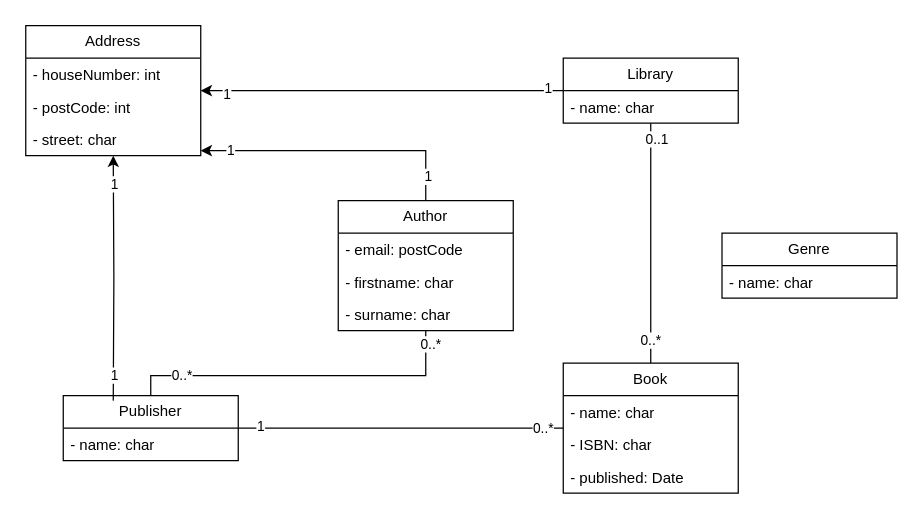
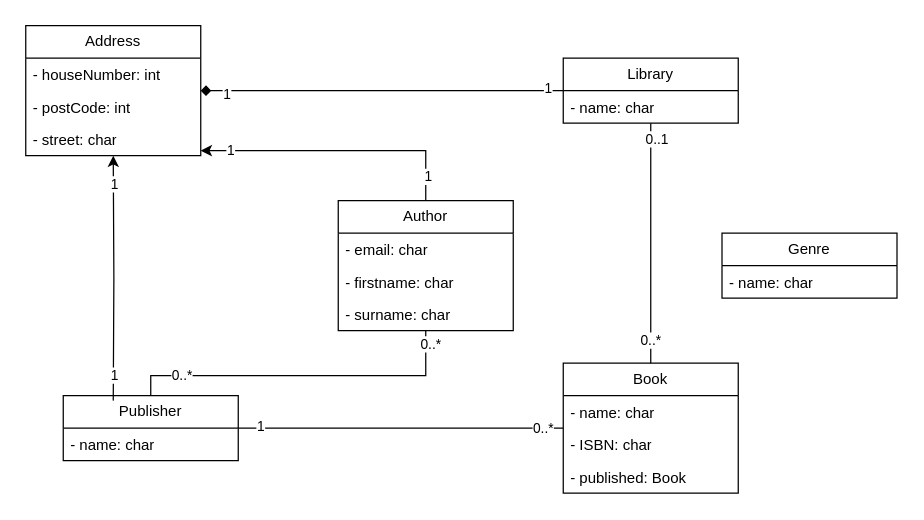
edge "Library" -> "Address": arrowhead classic -> diamond
node "- email: postCode": label "- email: postCode" -> "- email: char"
node "- published: Date": label "- published: Date" -> "- published: Book"
